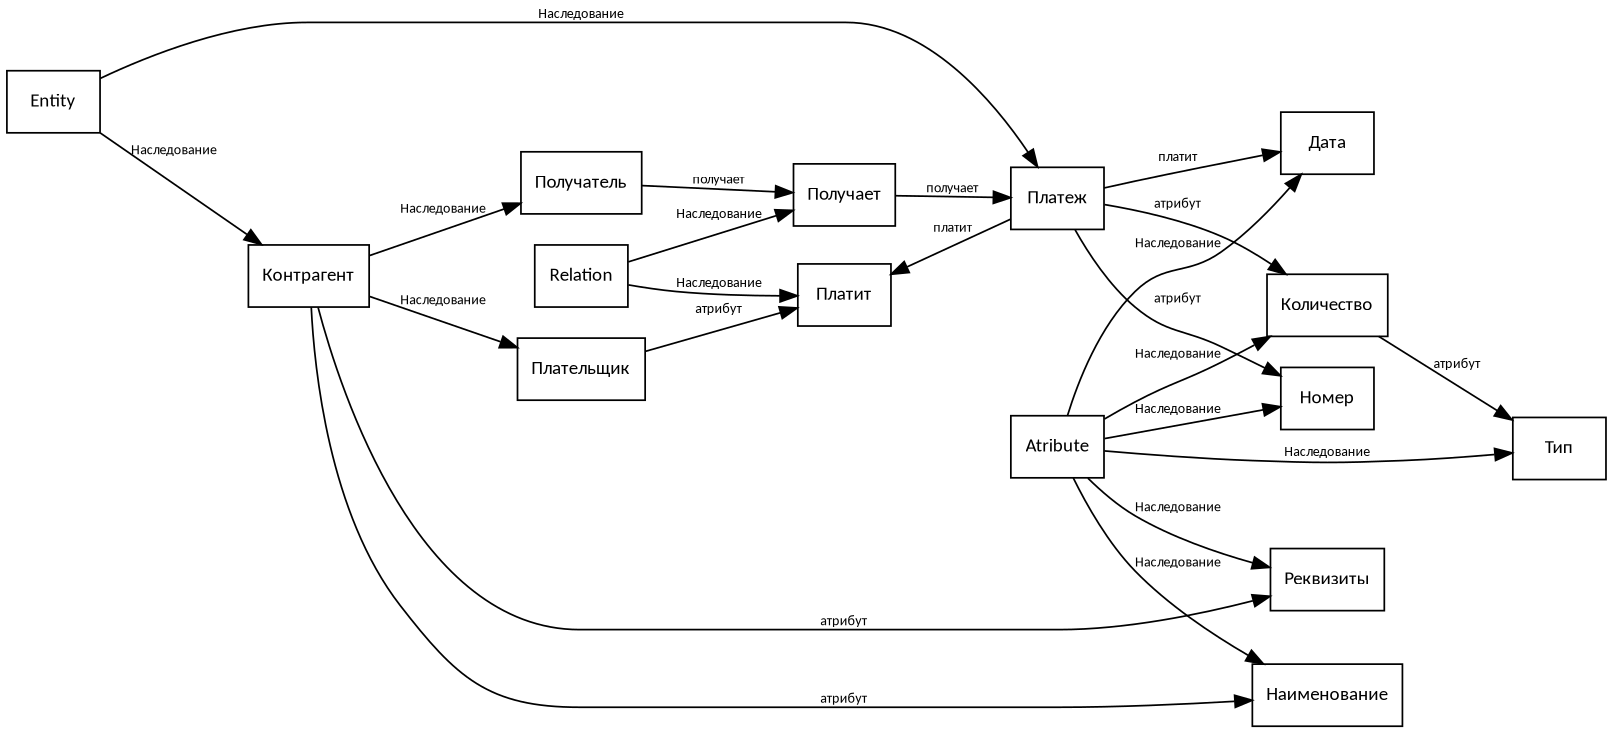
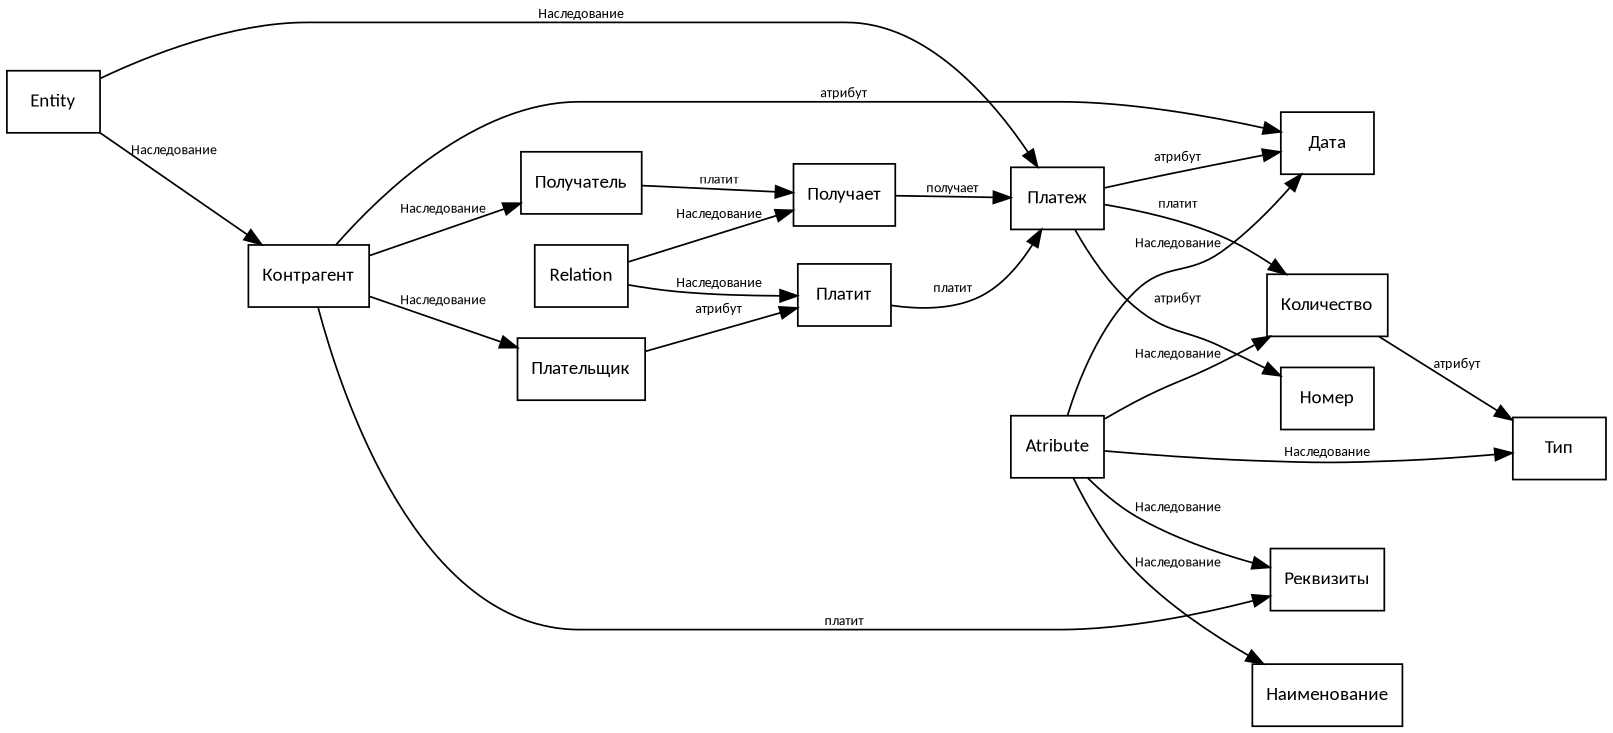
edge "Платеж" -> "Дата": label "платит" -> "атрибут"
edge "Получатель" -> "Получает": label "получает" -> "платит"
edge "Платеж" -> "Количество": label "атрибут" -> "платит"
edge "Платеж" -> "Платит": reversed
edge "Atribute" -> "Номер": removed, label "Наследование"
edge "Контрагент" -> "Реквизиты": label "атрибут" -> "платит"
edge "Контрагент" -> "Наименование": now "Контрагент" -> "Дата"
